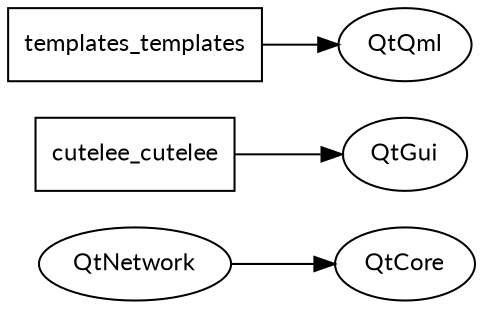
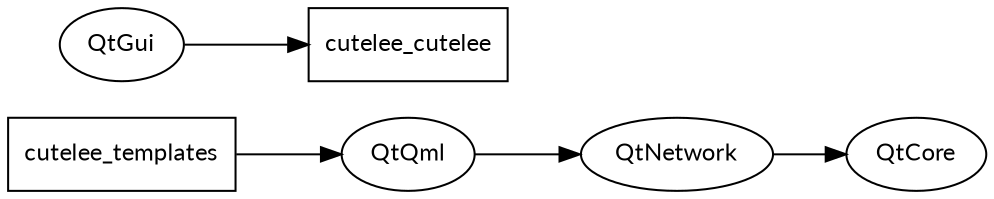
node "templates_templates": label "templates_templates" -> "cutelee_templates"
edge "cutelee_cutelee" -> "QtGui": reversed
edge "QtQml" -> "QtNetwork": added
